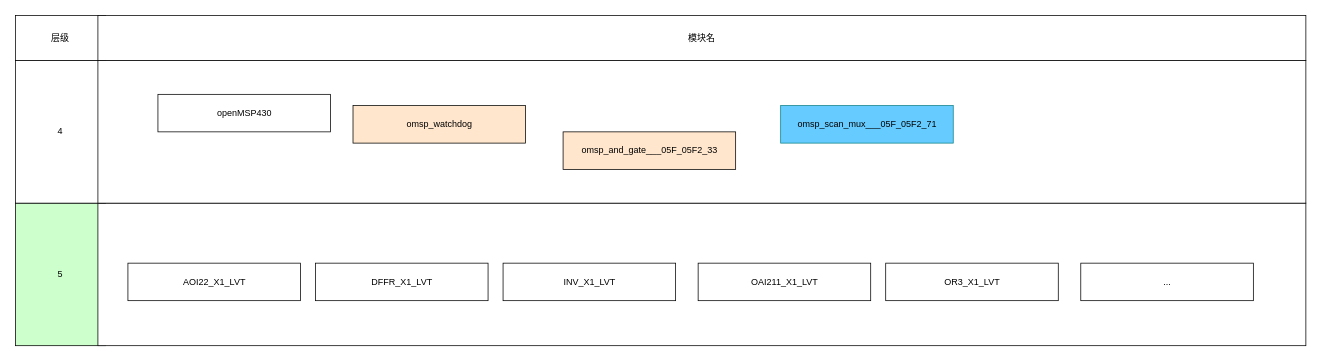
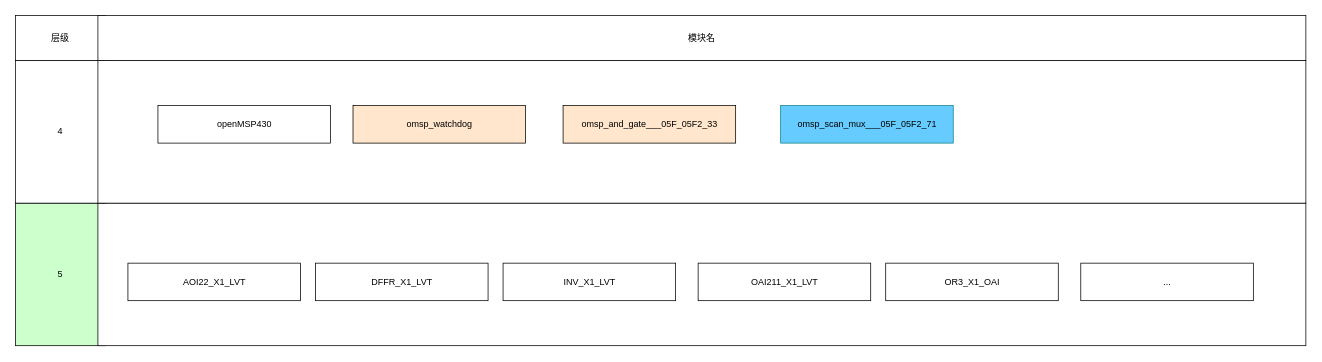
node "openMSP430": moved (244, 113) -> (244, 124)
node "omsp_and_gate___05F_05F2_33": moved (649, 150) -> (649, 124)
node "OR3_X1_LVT": label "OR3_X1_LVT" -> "OR3_X1_OAI"
